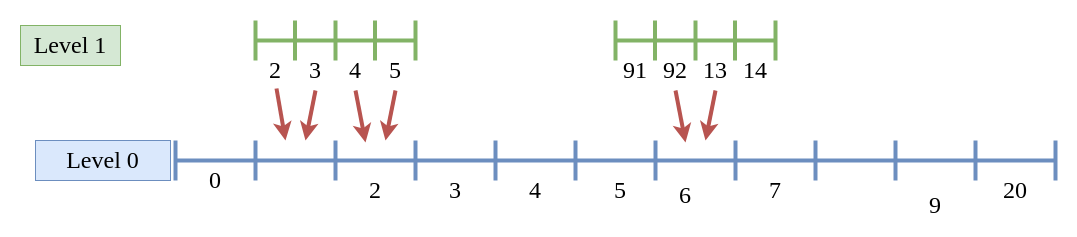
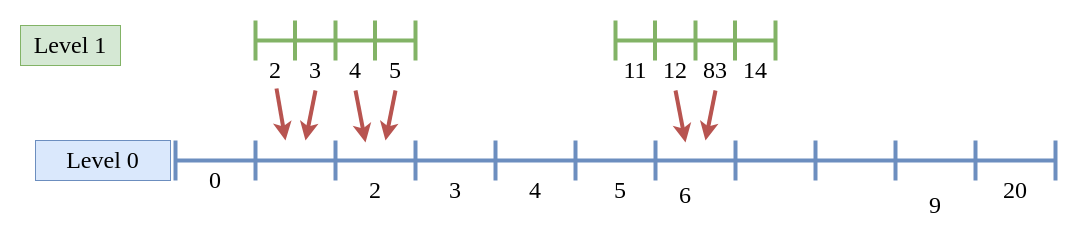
node "91": label "91" -> "11"
node "92": label "92" -> "12"
node "13": label "13" -> "83"
node "7": removed
